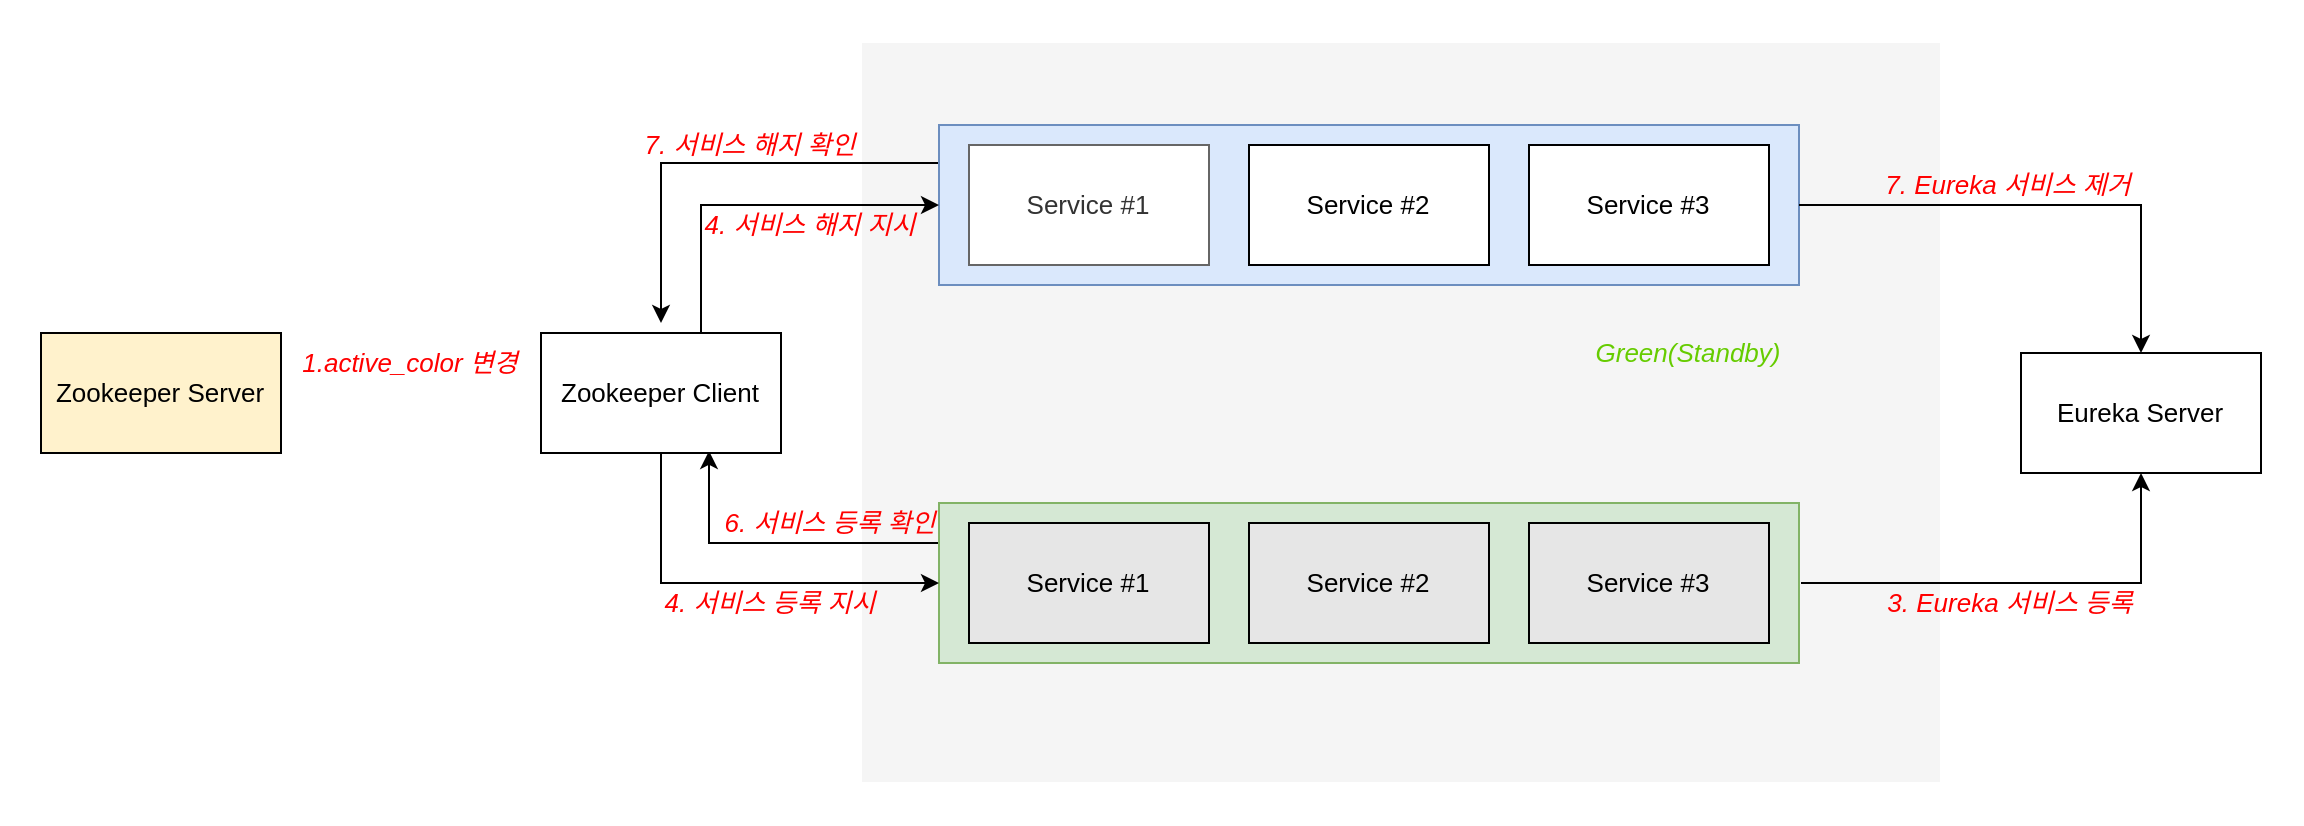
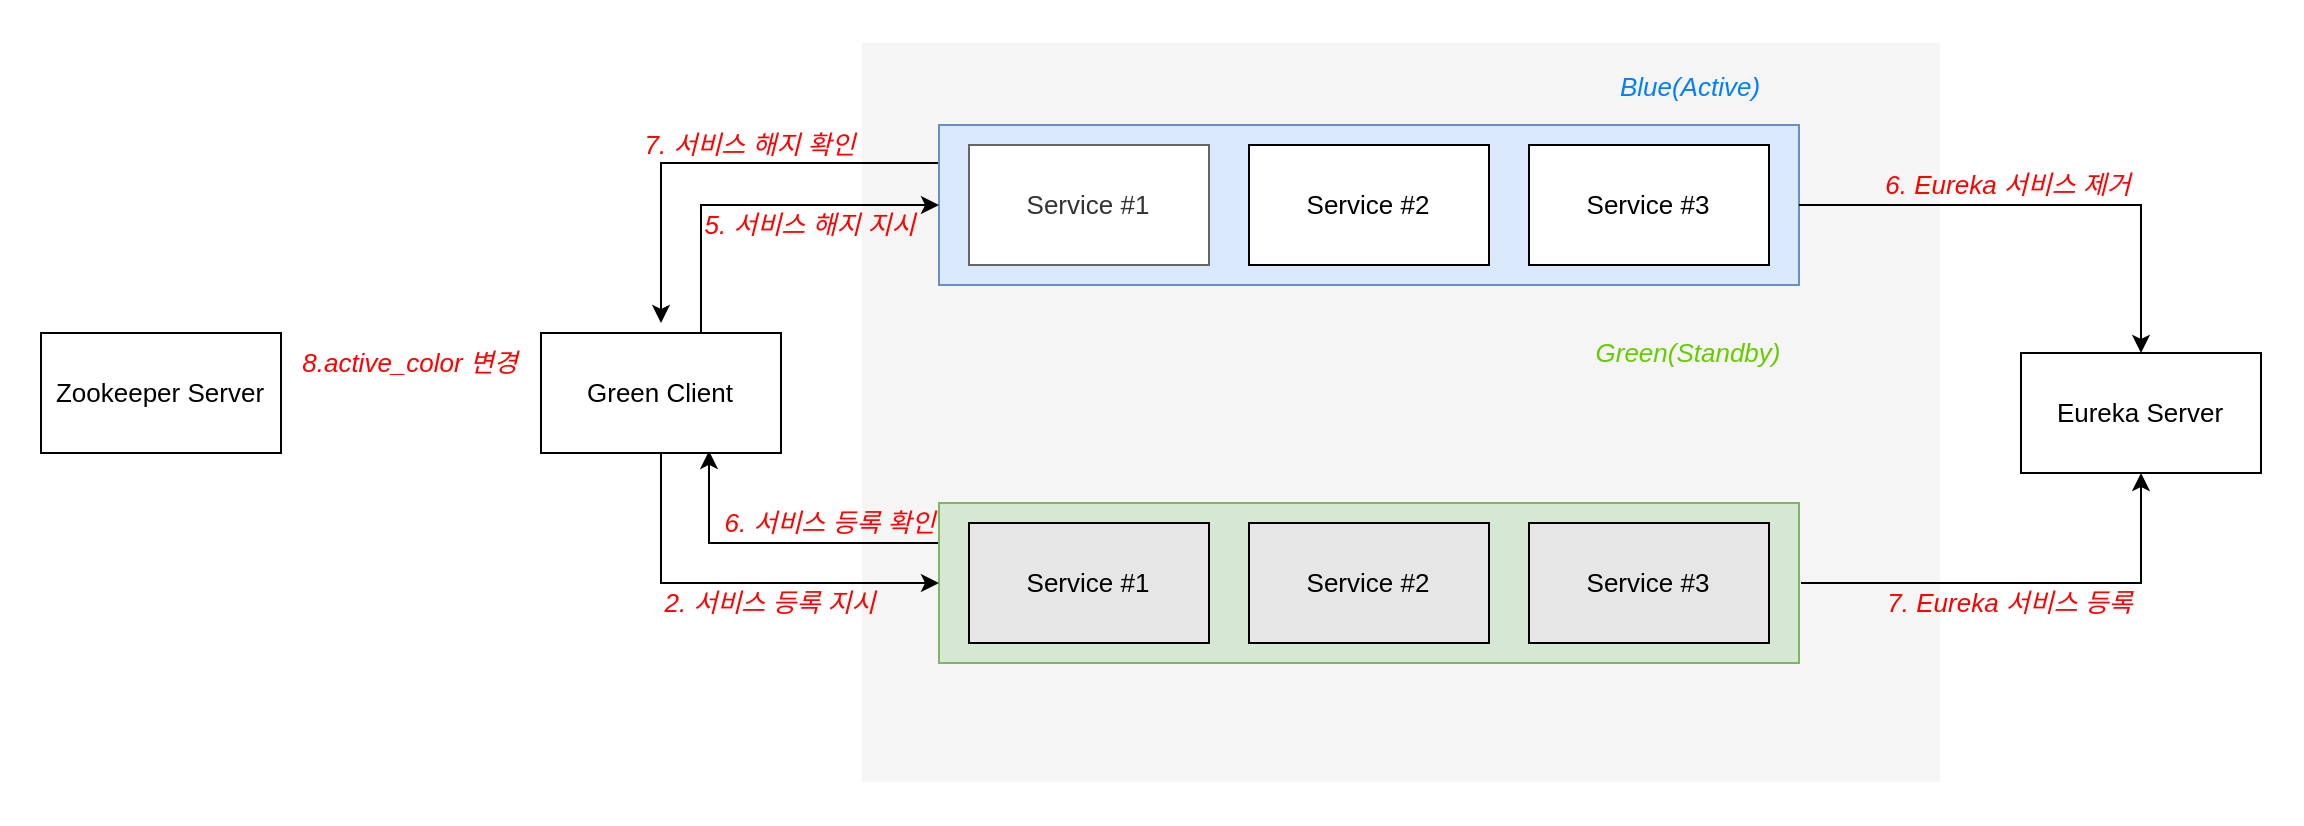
node "Blue(Active)": added
node "7. Eureka 서비스 제거": label "7. Eureka 서비스 제거" -> "6. Eureka 서비스 제거"
node "4. 서비스 해지 지시": label "4. 서비스 해지 지시" -> "5. 서비스 해지 지시"
node "1.active_color 변경": label "1.active_color 변경" -> "8.active_color 변경"
node "Zookeeper Server": fillcolor #fff2cc -> #ffffff
node "Zookeeper Client": label "Zookeeper Client" -> "Green Client"
node "4. 서비스 등록 지시": label "4. 서비스 등록 지시" -> "2. 서비스 등록 지시"
node "3. Eureka 서비스 등록": label "3. Eureka 서비스 등록" -> "7. Eureka 서비스 등록"
